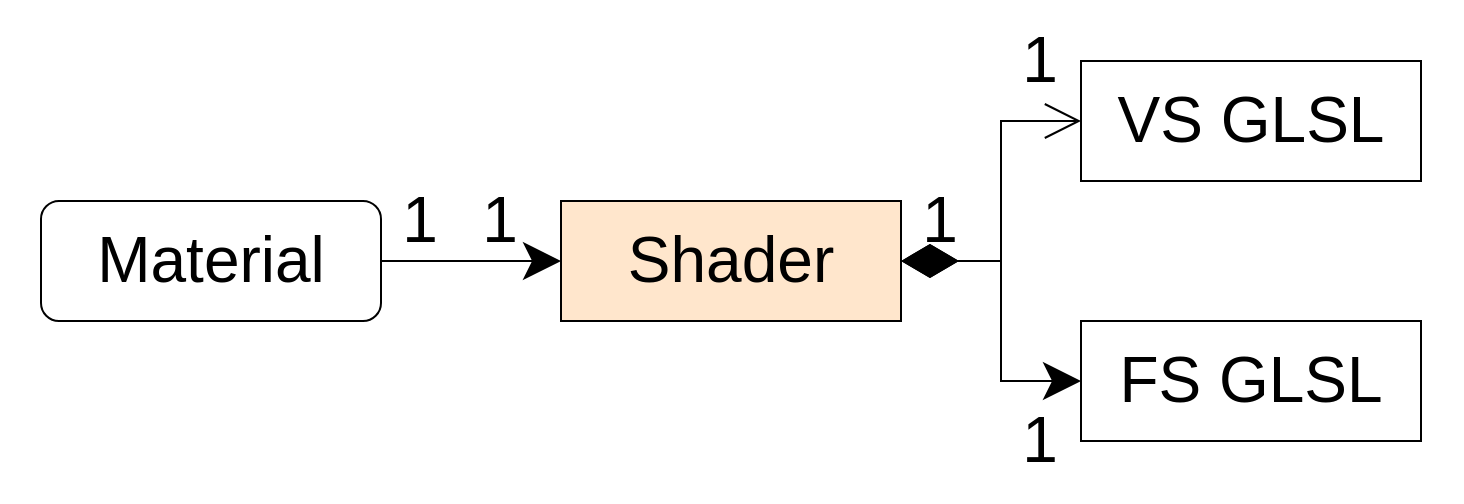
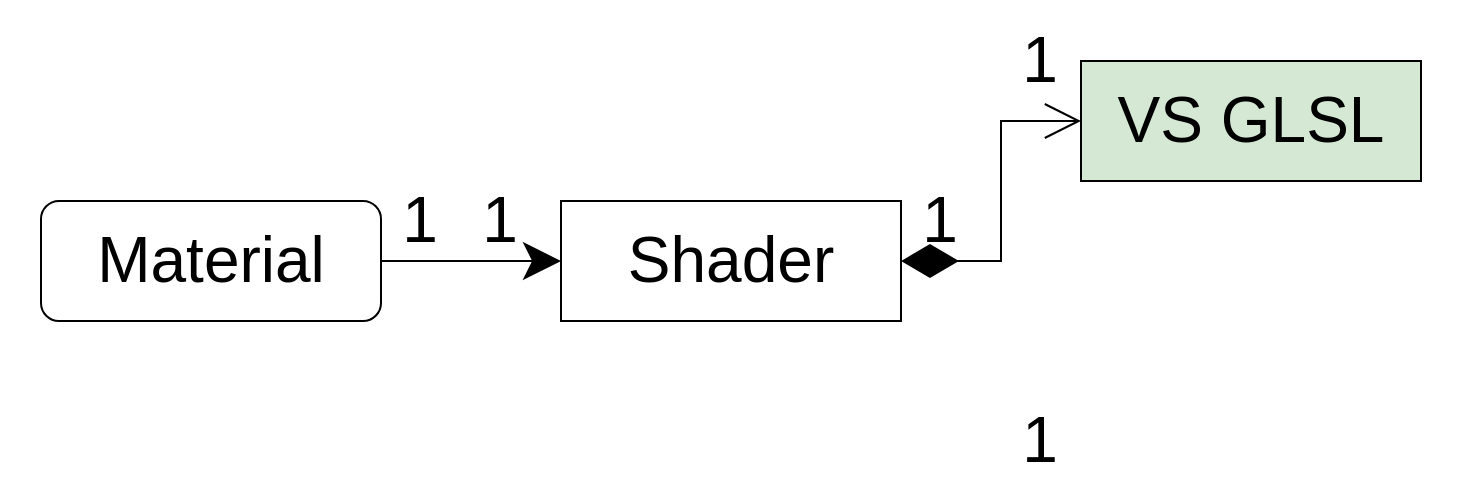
node "VS GLSL": fillcolor #ffffff -> #d5e8d4
node "Shader": fillcolor #ffe6cc -> #ffffff
edge "Shader" -- "FS GLSL": removed
node "FS GLSL": removed
